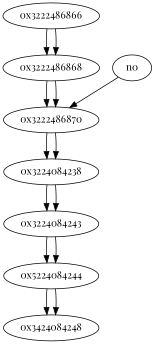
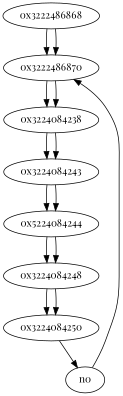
node "0x3222486866": removed
node "0x3224084250": added
node "0x3424084248": label "0x3424084248" -> "0x3224084248"
